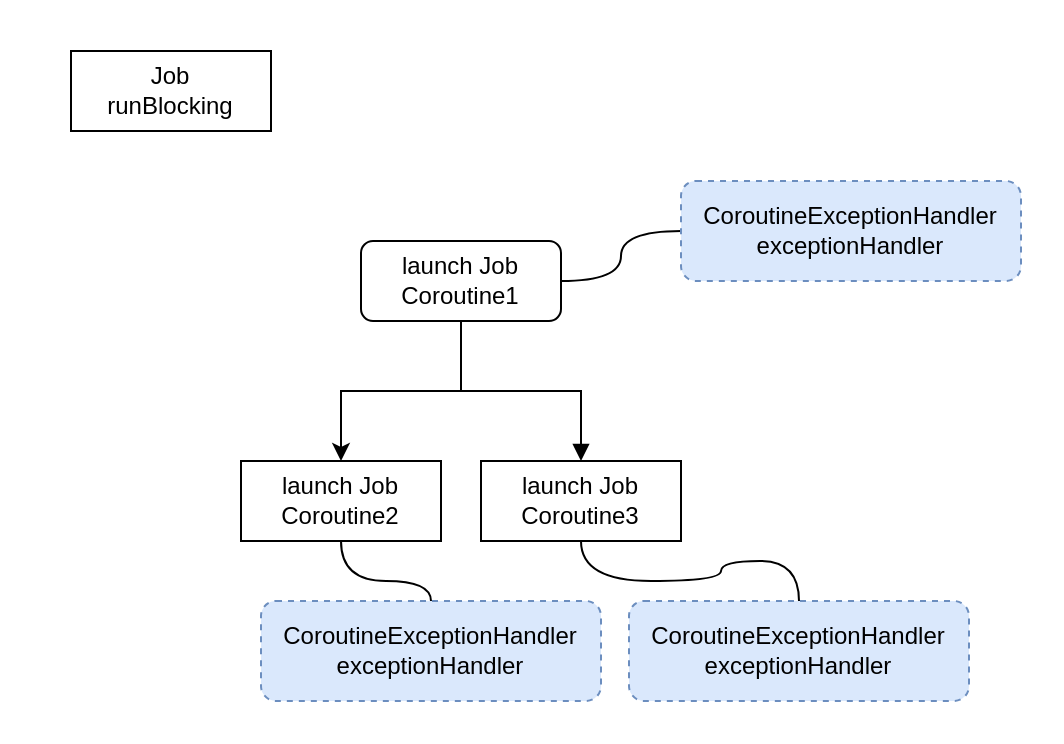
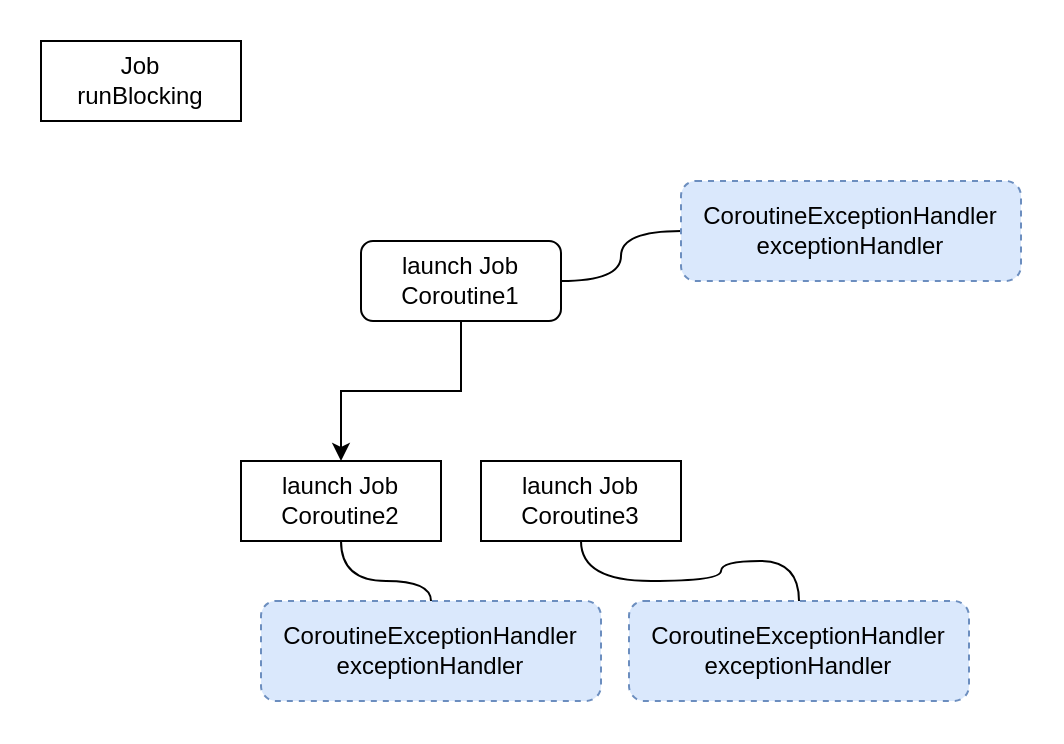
node "Job runBlocking": moved (171, 91) -> (141, 81)
edge "launch Job Coroutine1" -> "launch Job Coroutine3": removed
